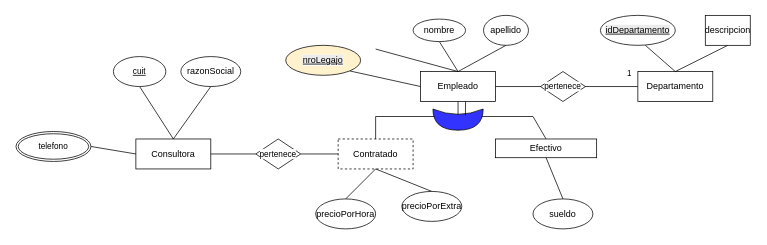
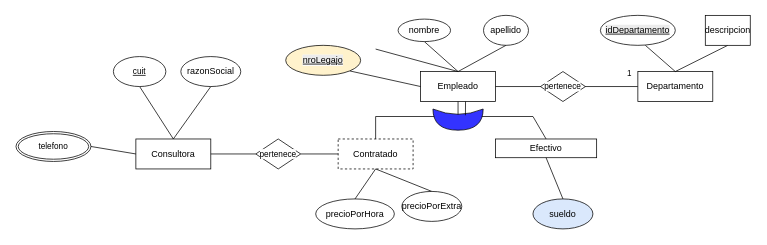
node "nombre": moved (439, 30) -> (424, 30)
node "precioPorHora": size 60x30 -> 79x30
node "sueldo": fillcolor #ffffff -> #dae8fc
